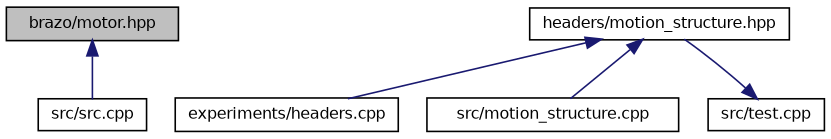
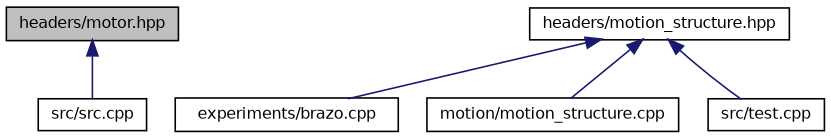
node "brazo/motor.hpp": label "brazo/motor.hpp" -> "headers/motor.hpp"
edge "headers/motion_structure.hpp" -> "src/test.cpp": reversed
node "experiments/headers.cpp": label "experiments/headers.cpp" -> "experiments/brazo.cpp"
node "src/motion_structure.cpp": label "src/motion_structure.cpp" -> "motion/motion_structure.cpp"
